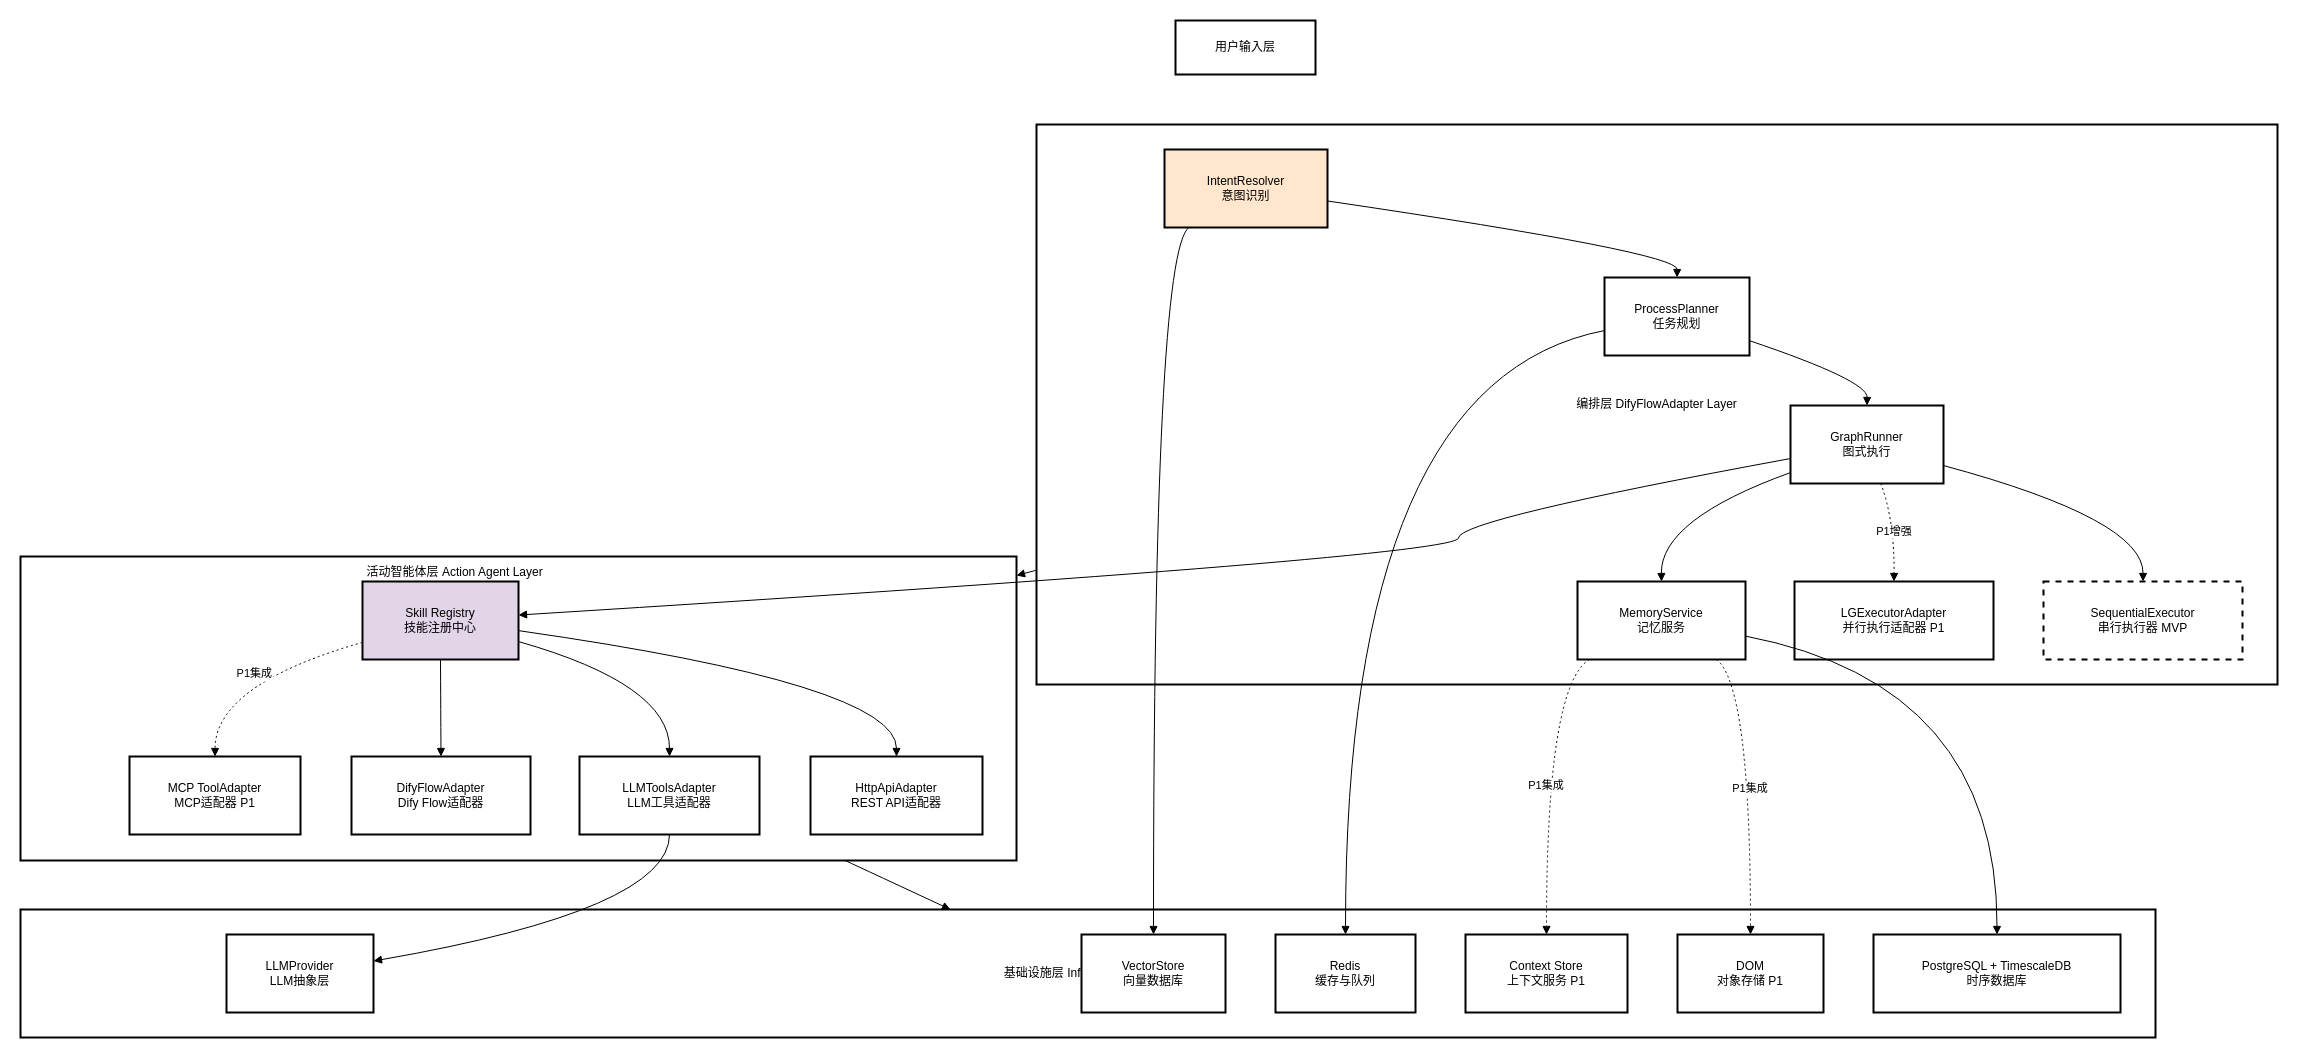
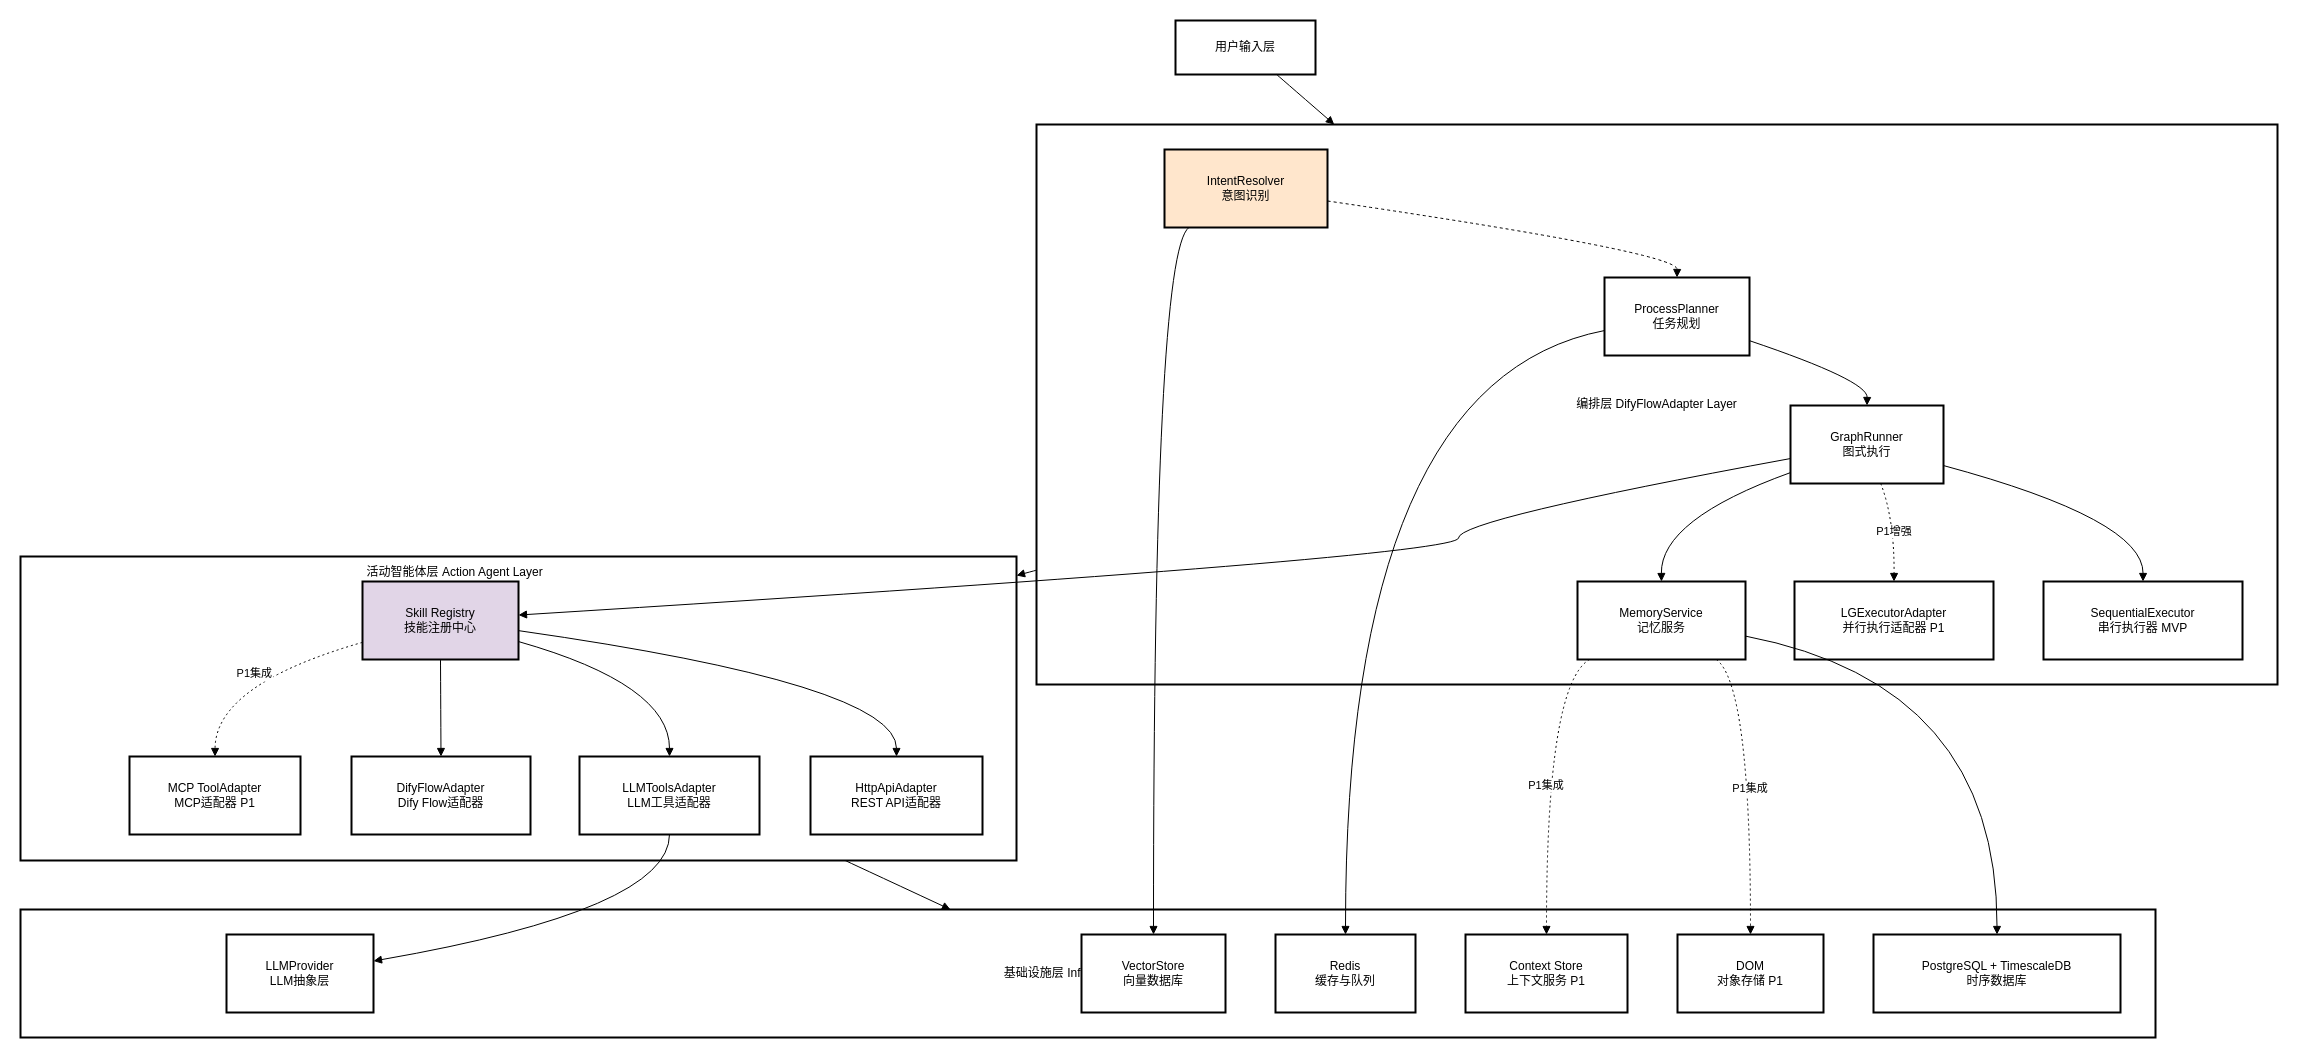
edge "用户输入层" -> "编排层 DifyFlowAdapter Layer": added
edge "IntentResolver 意图识别" -> "ProcessPlanner 任务规划": style solid -> dashed
node "SequentialExecutor 串行执行器 MVP": style dashed -> solid
